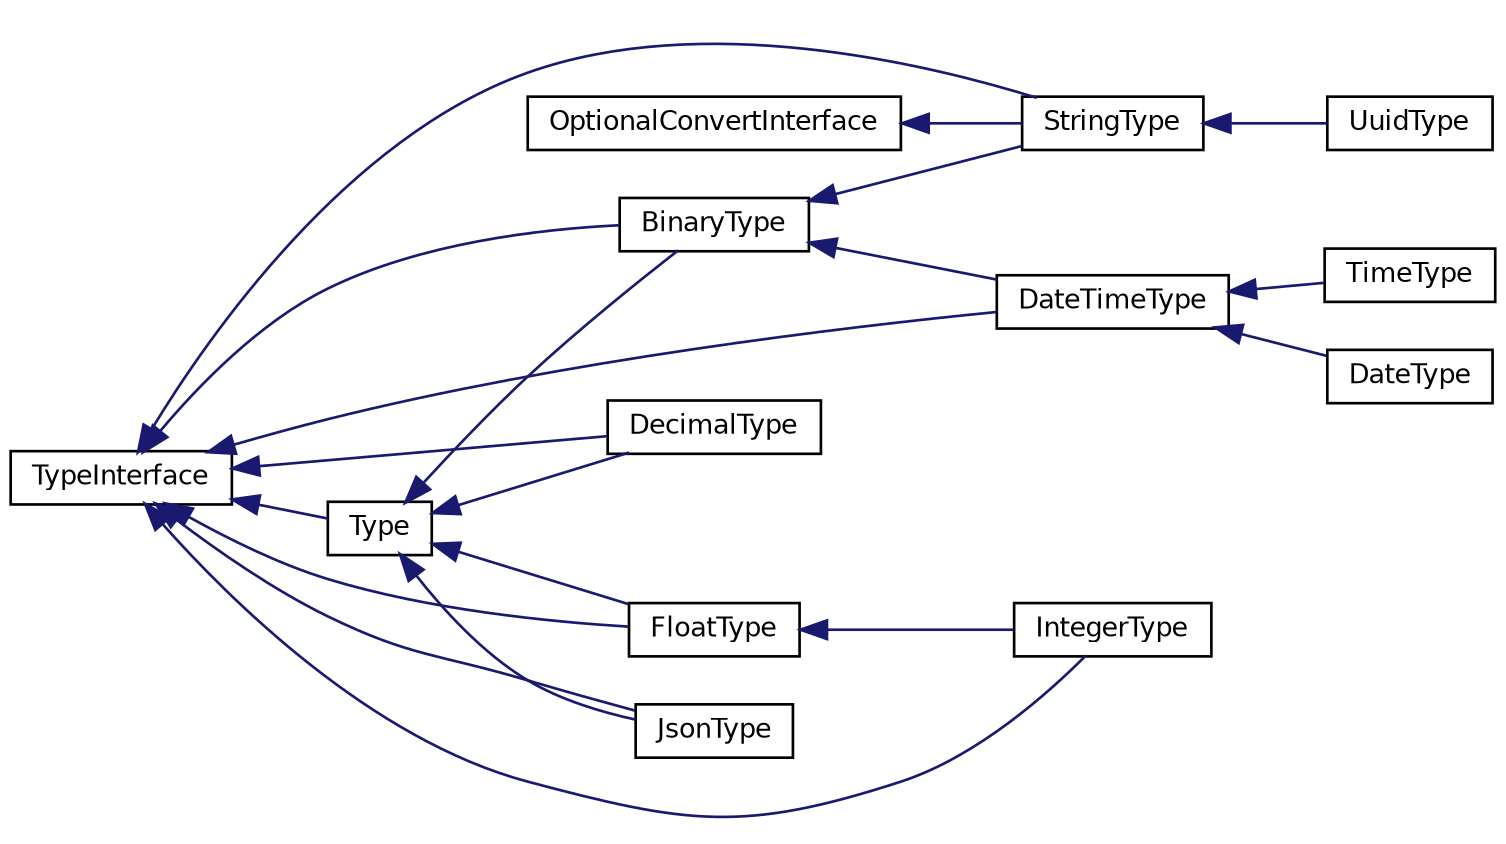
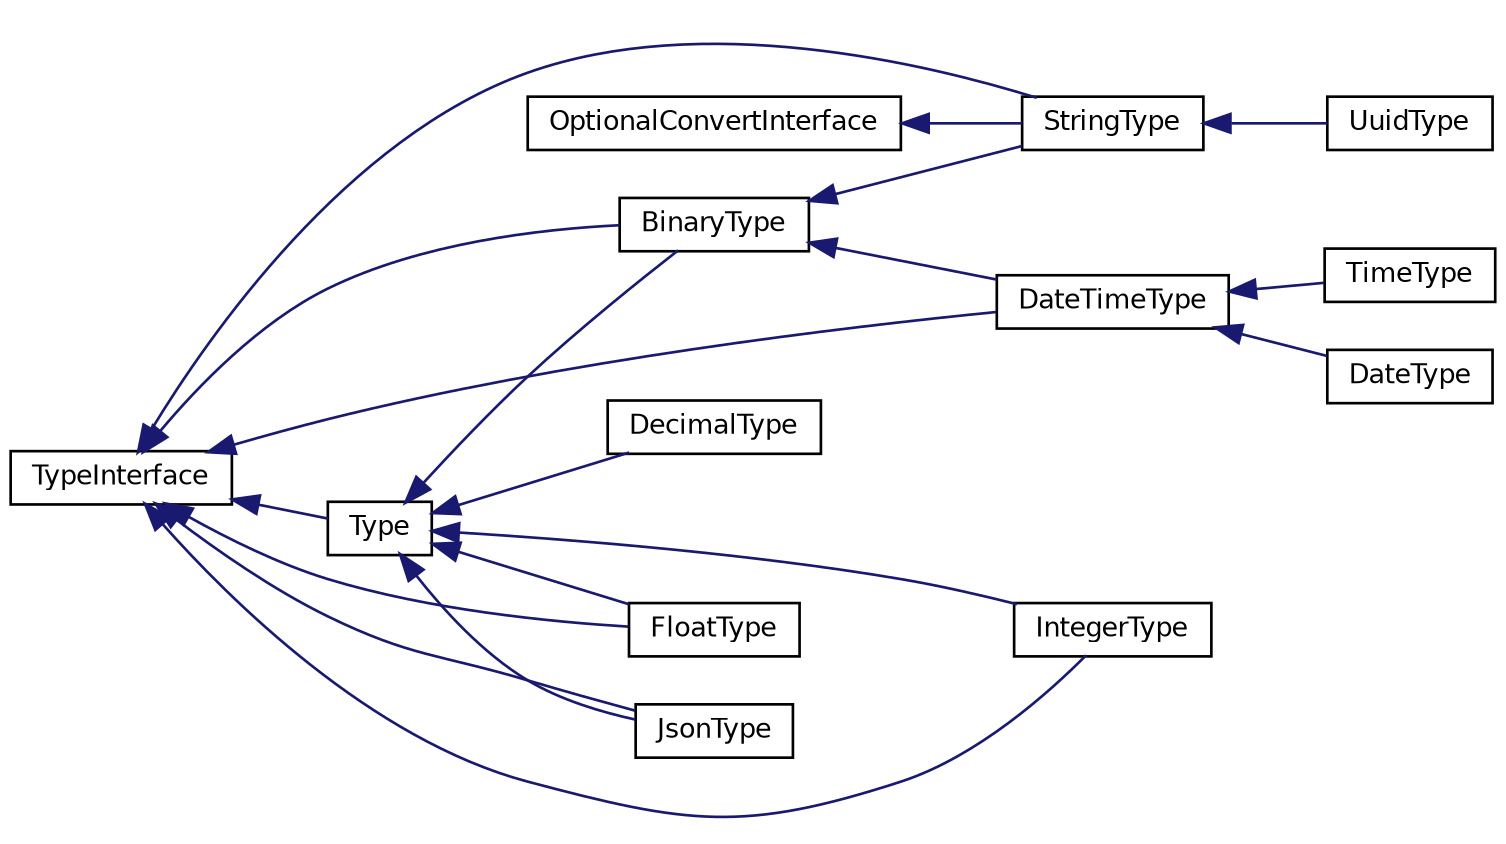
edge "DecimalType" -> "TypeInterface": removed
edge "IntegerType" -> "FloatType": now "IntegerType" -> "Type"
